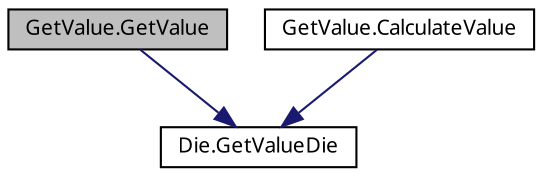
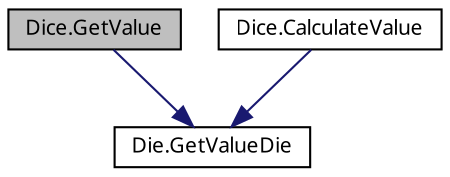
node "GetValue.GetValue": label "GetValue.GetValue" -> "Dice.GetValue"
node "GetValue.CalculateValue": label "GetValue.CalculateValue" -> "Dice.CalculateValue"
